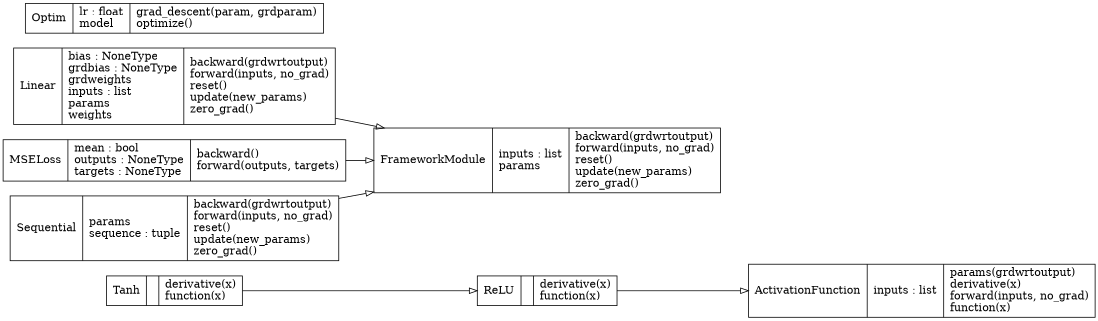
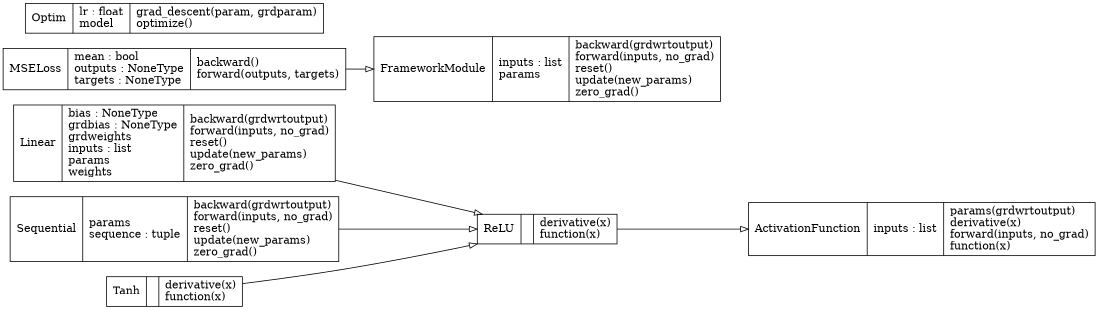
edge "Linear" -> "FrameworkModule": now "Linear" -> "ReLU"
edge "Sequential" -> "FrameworkModule": now "Sequential" -> "ReLU"
